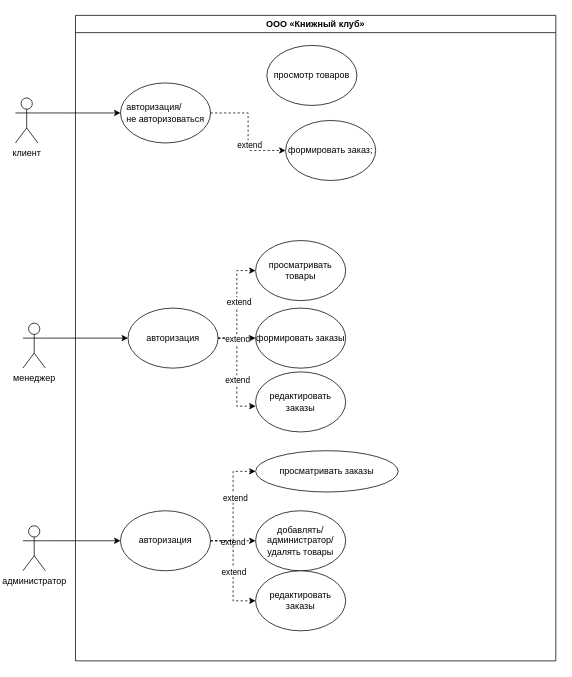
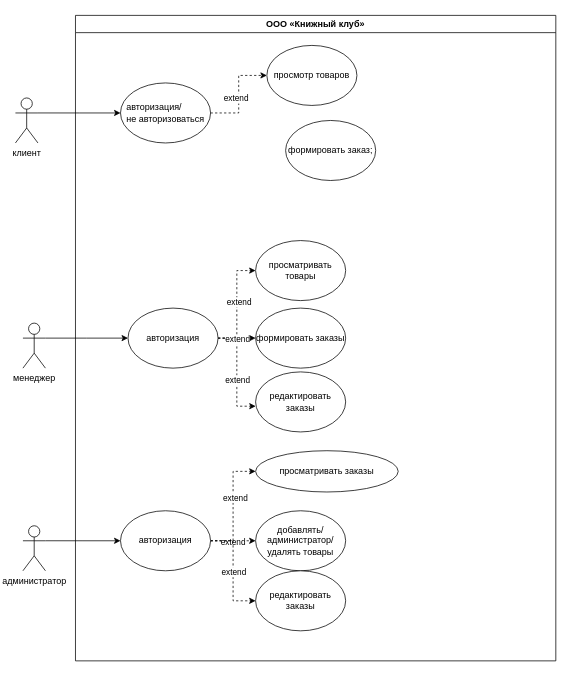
edge "авторизация/ не авторизоваться" -> "просмотр товаров": added, label "extend"
edge "авторизация/ не авторизоваться" -> "формировать заказ;": removed, label "extend"
